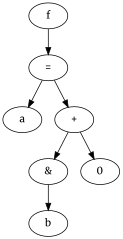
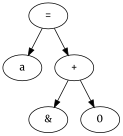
node "f": removed
node "b": removed
